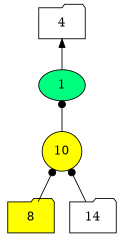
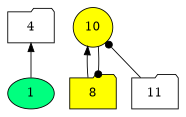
edge "10" -> "1": now "10" -> "8"
edge "8" -> "10": arrowhead dot -> normal
node "14": label "14" -> "11"
